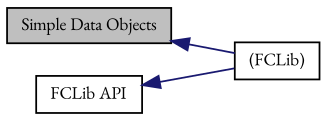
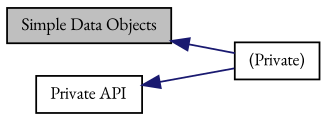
node "(FCLib)": label "(FCLib)" -> "(Private)"
node "FCLib API": label "FCLib API" -> "Private API"
